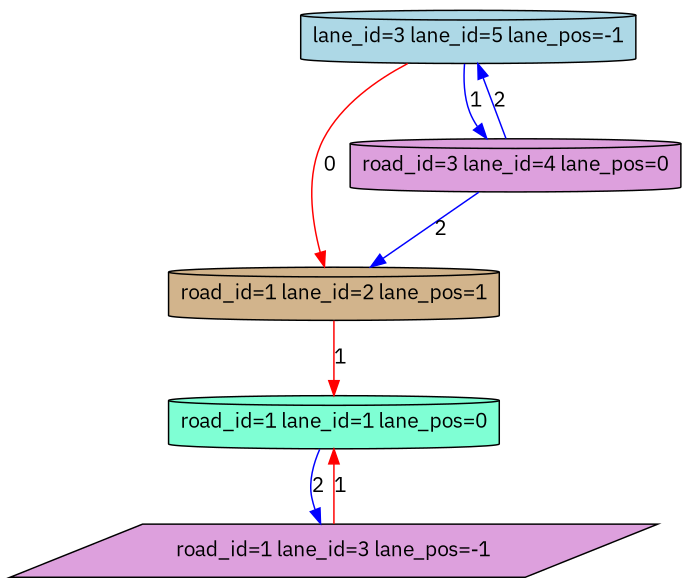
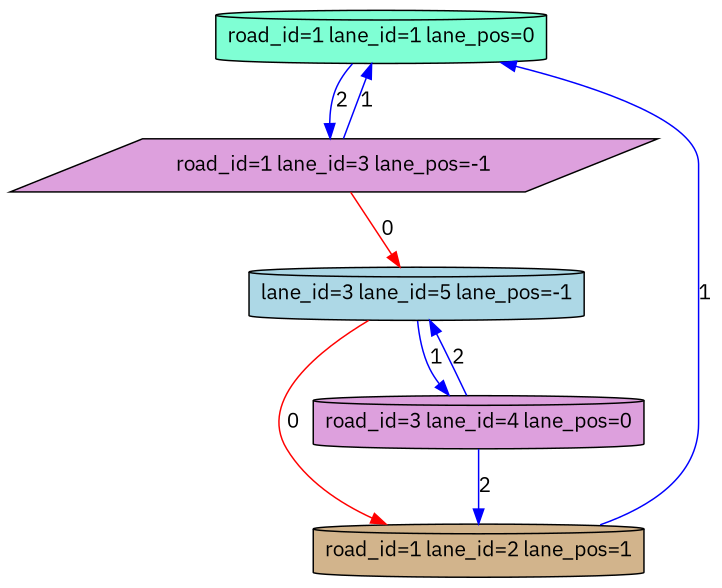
edge "road_id=1 lane_id=3 lane_pos=-1" -> "lane_id=3 lane_id=5 lane_pos=-1": added, label "0"
edge "road_id=1 lane_id=2 lane_pos=1" -> "road_id=1 lane_id=1 lane_pos=0": color red -> blue
edge "road_id=1 lane_id=3 lane_pos=-1" -> "road_id=1 lane_id=1 lane_pos=0": color red -> blue
